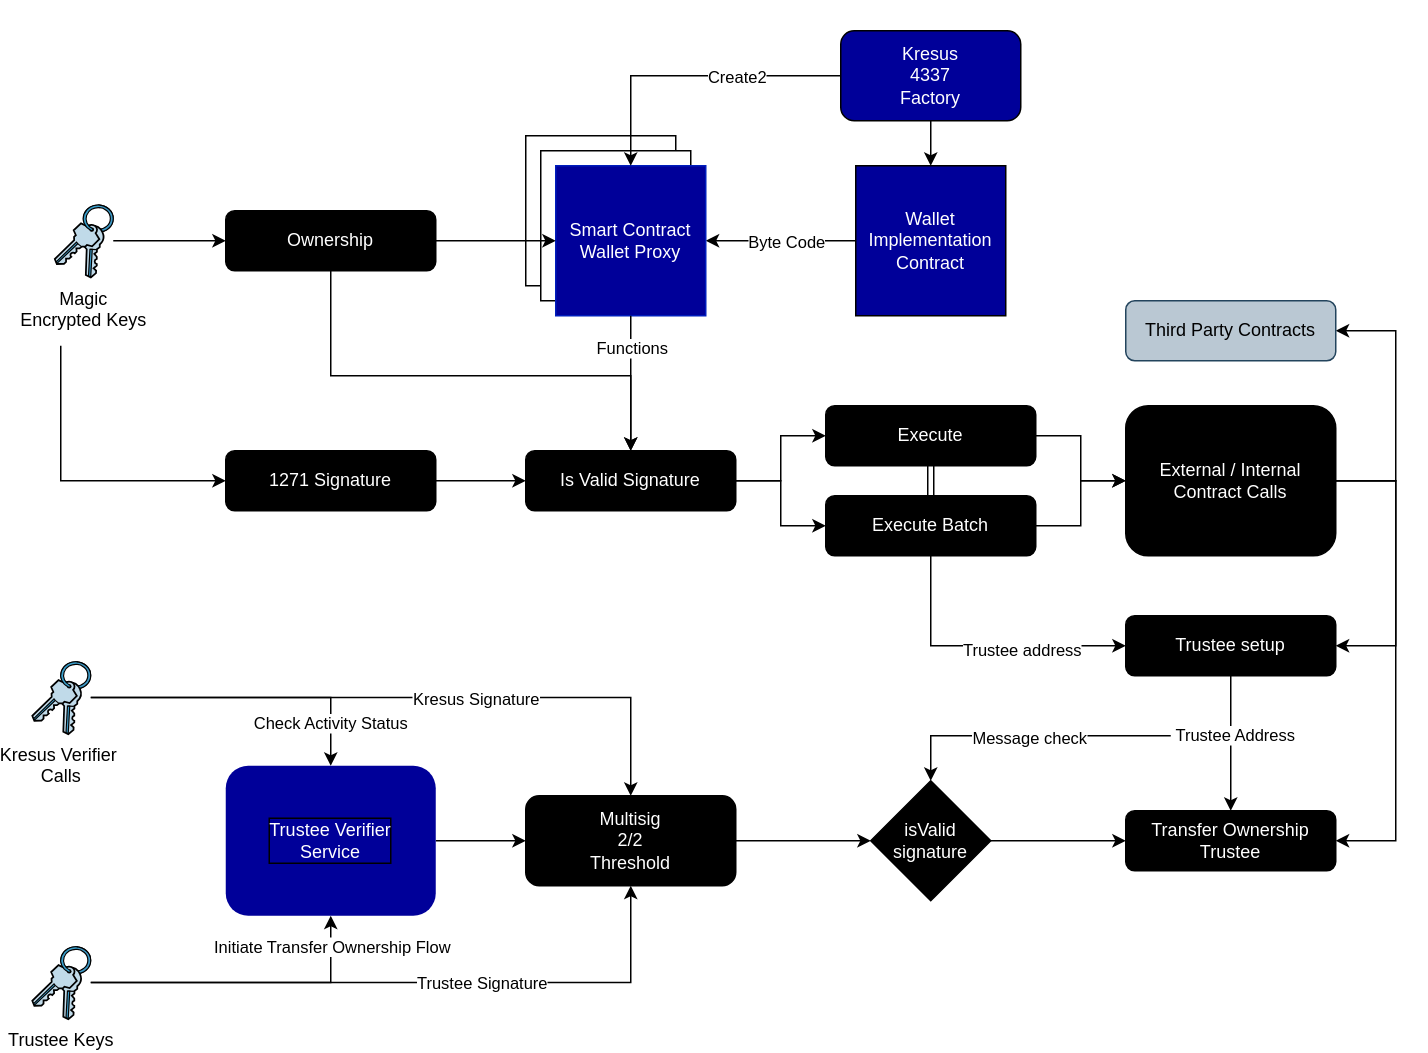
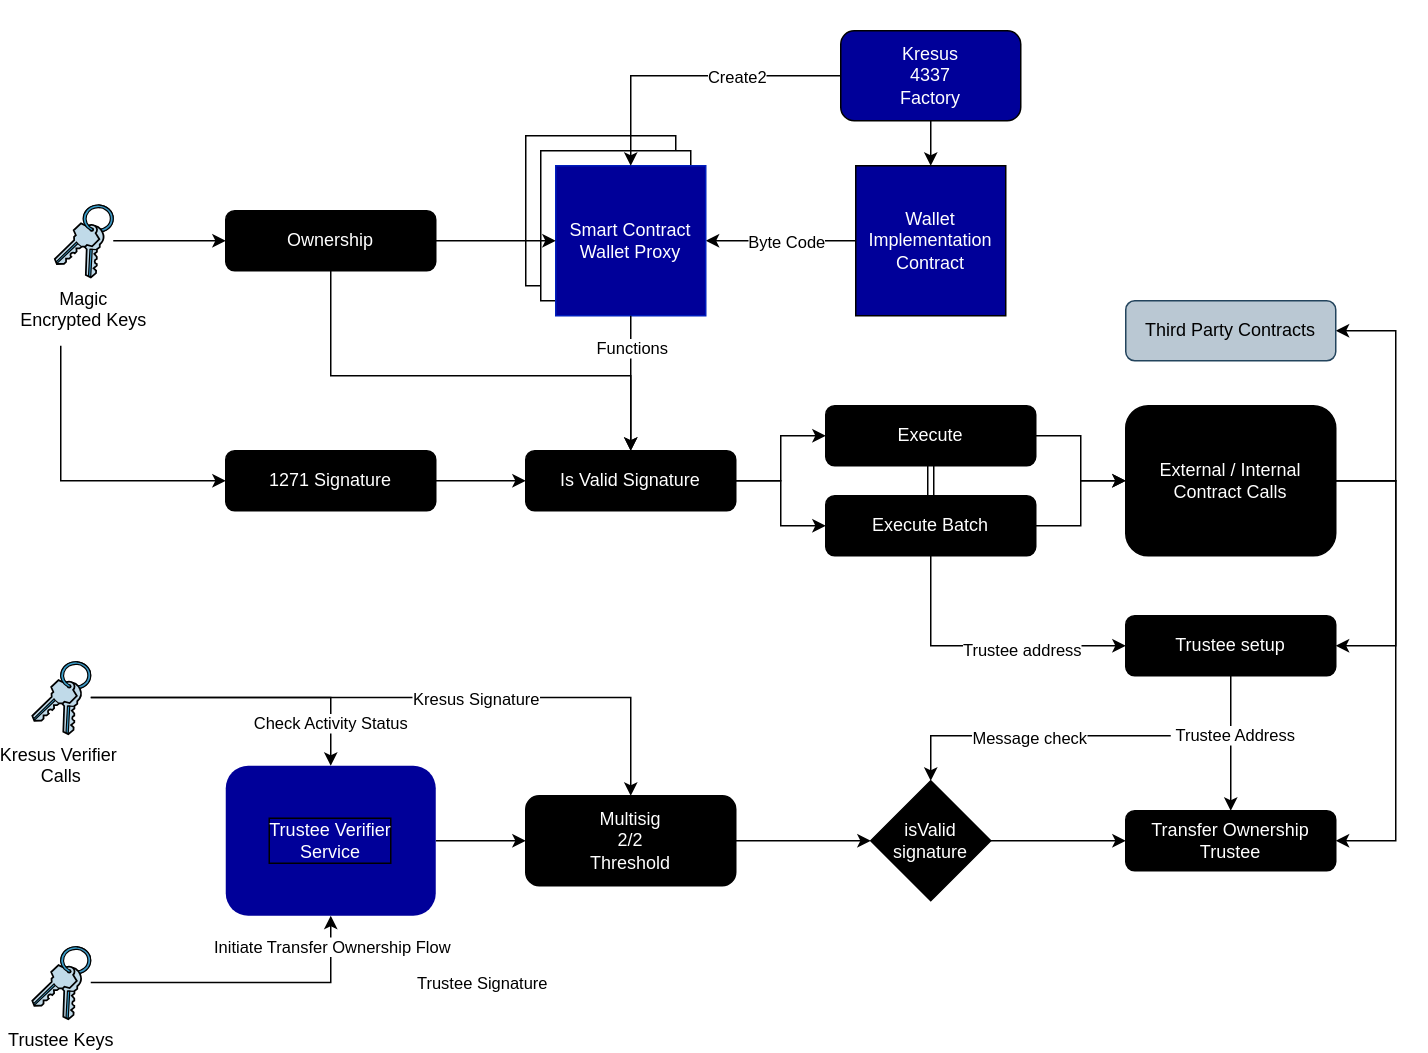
edge "Trustee Keys" -> "Multisig 2/2 Threshold": removed
